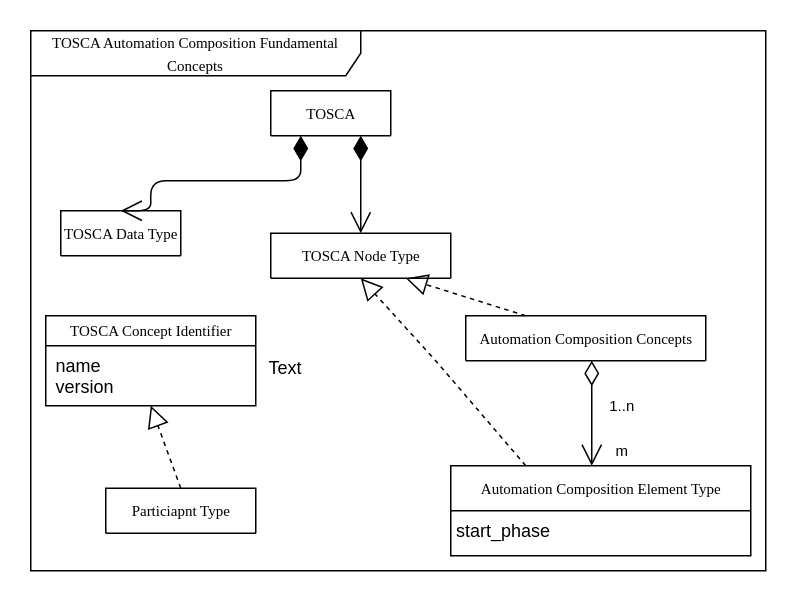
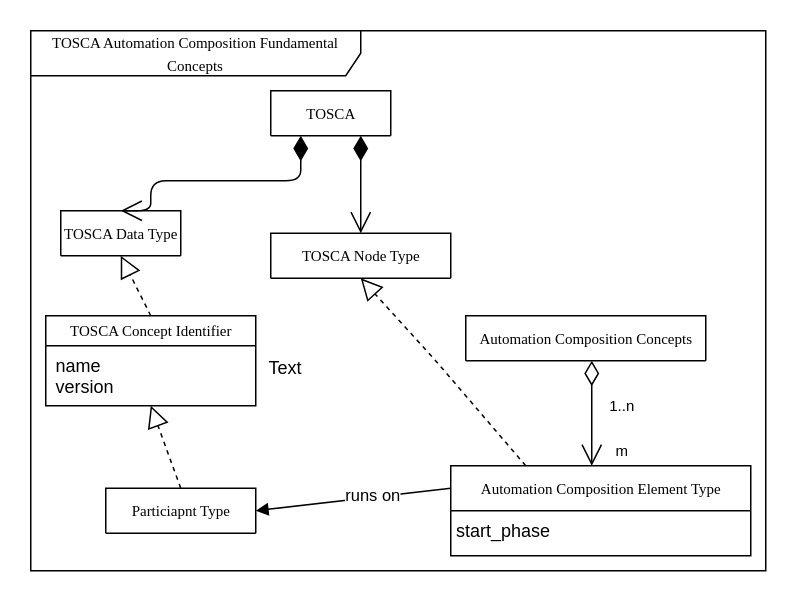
edge "TOSCA Concept Identifier" -> "TOSCA Data Type": added
edge "Automation Composition Concepts" -> "TOSCA Node Type": removed
edge "Automation Composition Element Type" -> "Particiapnt Type": added, label "runs on"
